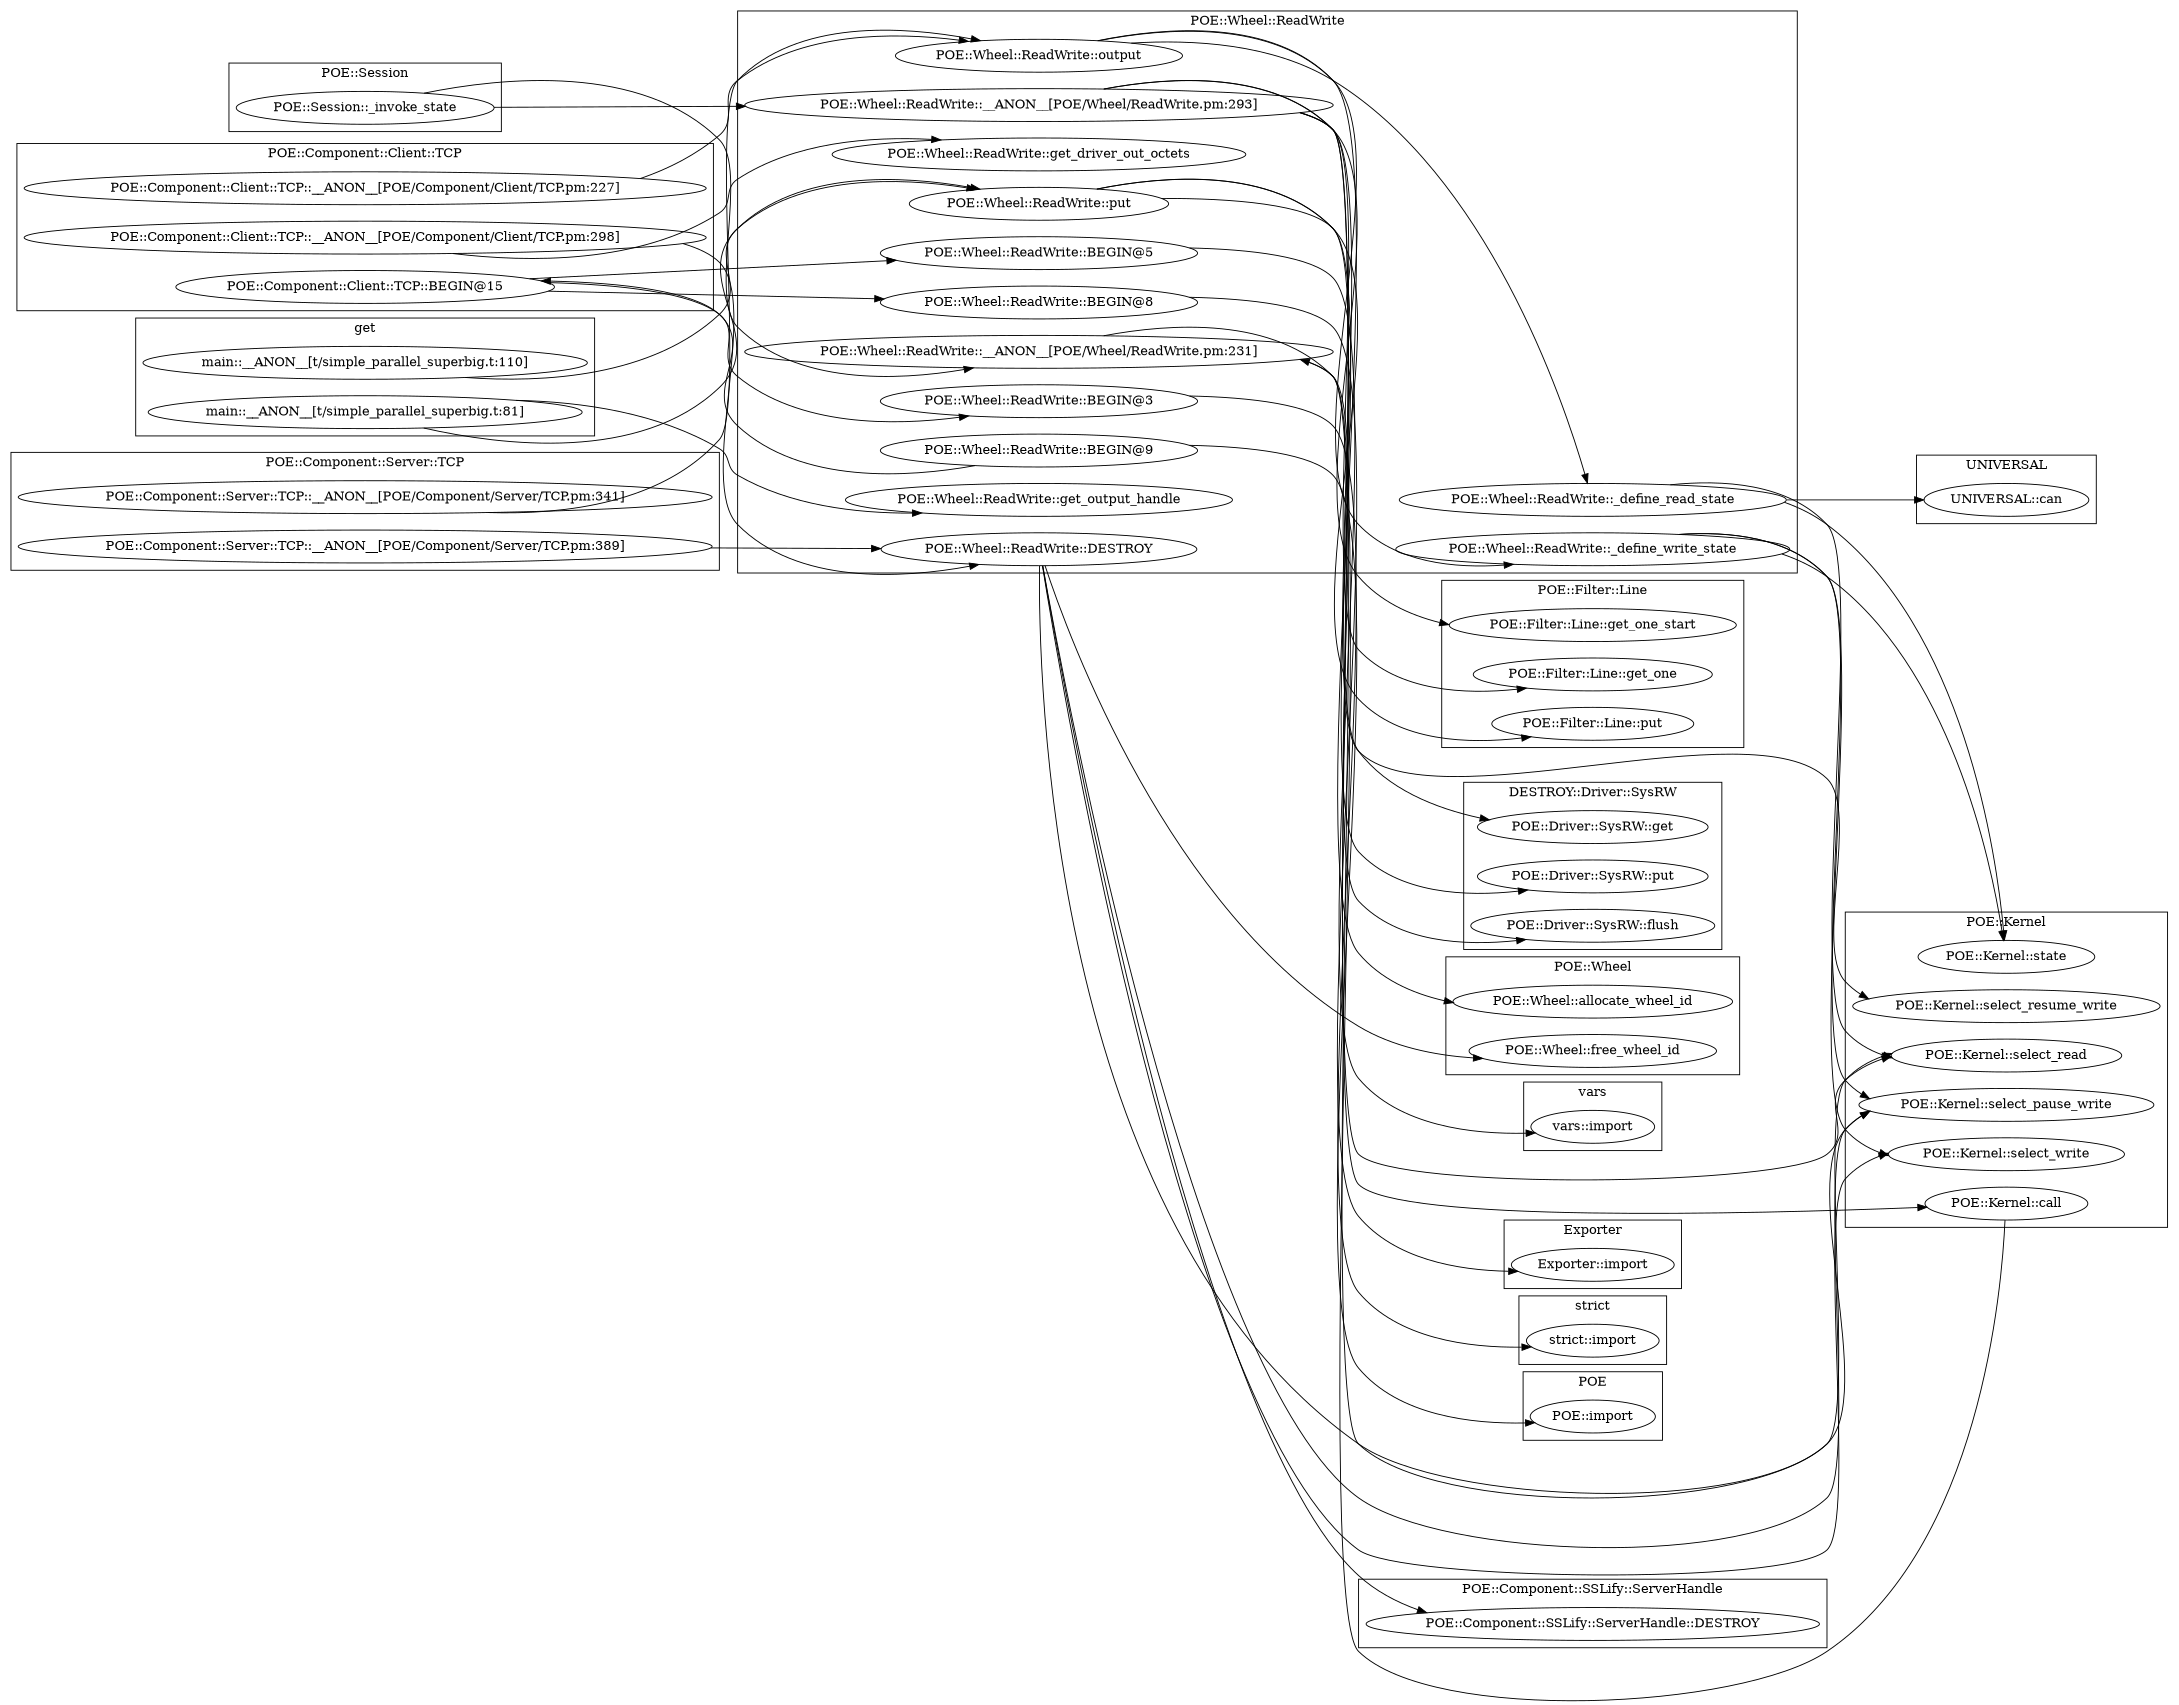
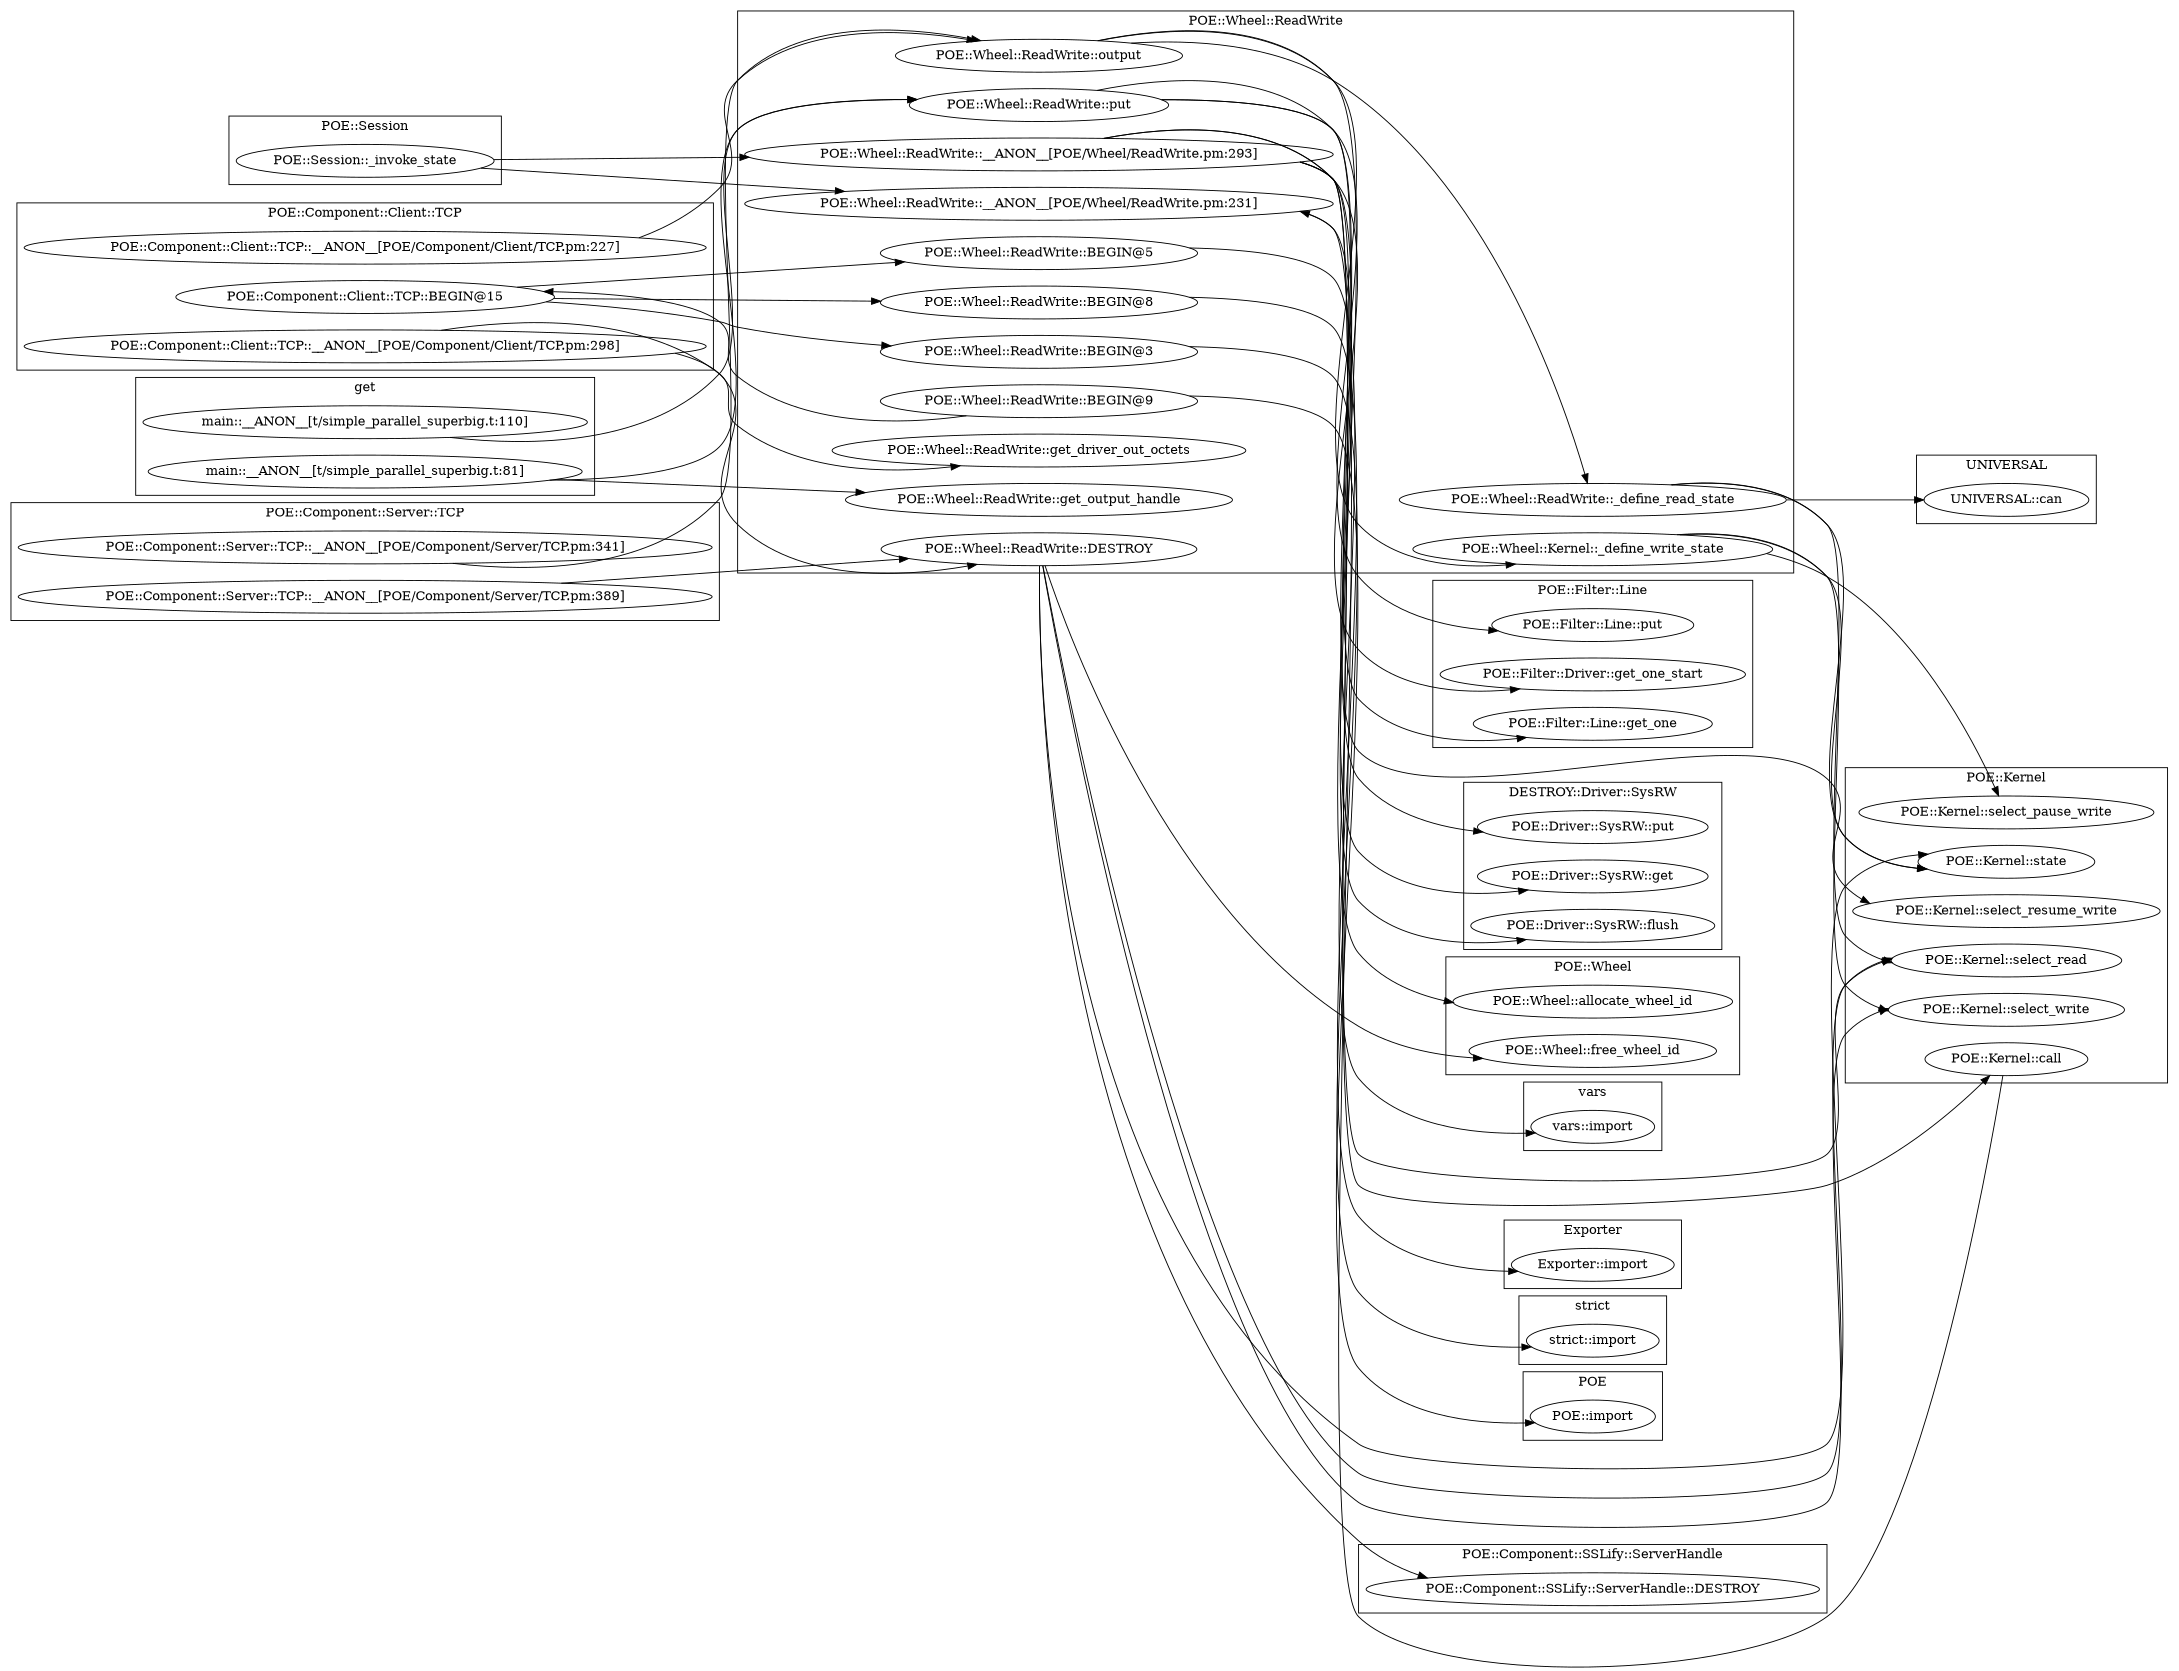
node "POE::Wheel::ReadWrite::_define_write_state": label "POE::Wheel::ReadWrite::_define_write_state" -> "POE::Wheel::Kernel::_define_write_state"
node "POE::Filter::Line::get_one_start": label "POE::Filter::Line::get_one_start" -> "POE::Filter::Driver::get_one_start"
edge "POE::Wheel::ReadWrite::__ANON__[POE/Wheel/ReadWrite.pm:231]" -> "POE::Kernel::select_pause_write": removed
edge "POE::Wheel::ReadWrite::DESTROY" -> "POE::Kernel::select_pause_write": now "POE::Wheel::ReadWrite::DESTROY" -> "POE::Kernel::state"
